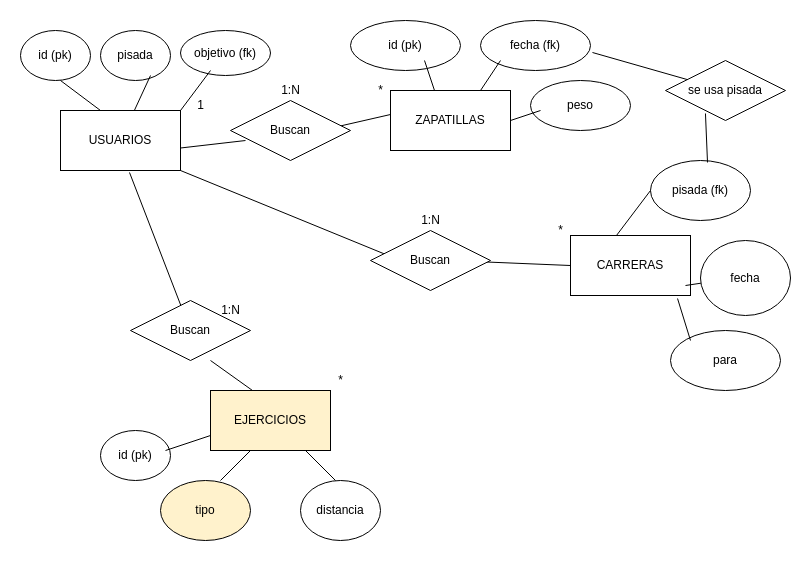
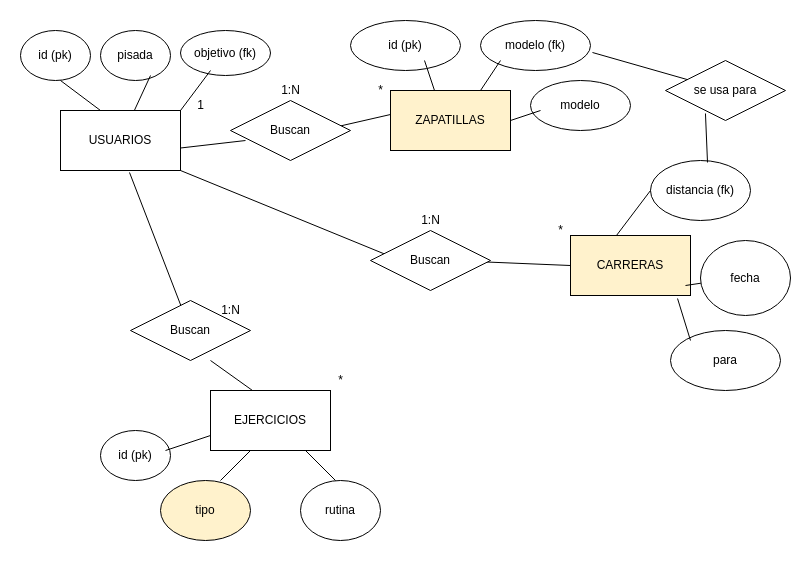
node "fecha (fk)": label "fecha (fk)" -> "modelo (fk)"
node "se usa pisada": label "se usa pisada" -> "se usa para"
node "peso": label "peso" -> "modelo"
node "ZAPATILLAS": fillcolor #ffffff -> #fff2cc
node "pisada (fk)": label "pisada (fk)" -> "distancia (fk)"
node "CARRERAS": fillcolor #ffffff -> #fff2cc
node "EJERCICIOS": fillcolor #fff2cc -> #ffffff
node "distancia": label "distancia" -> "rutina"
